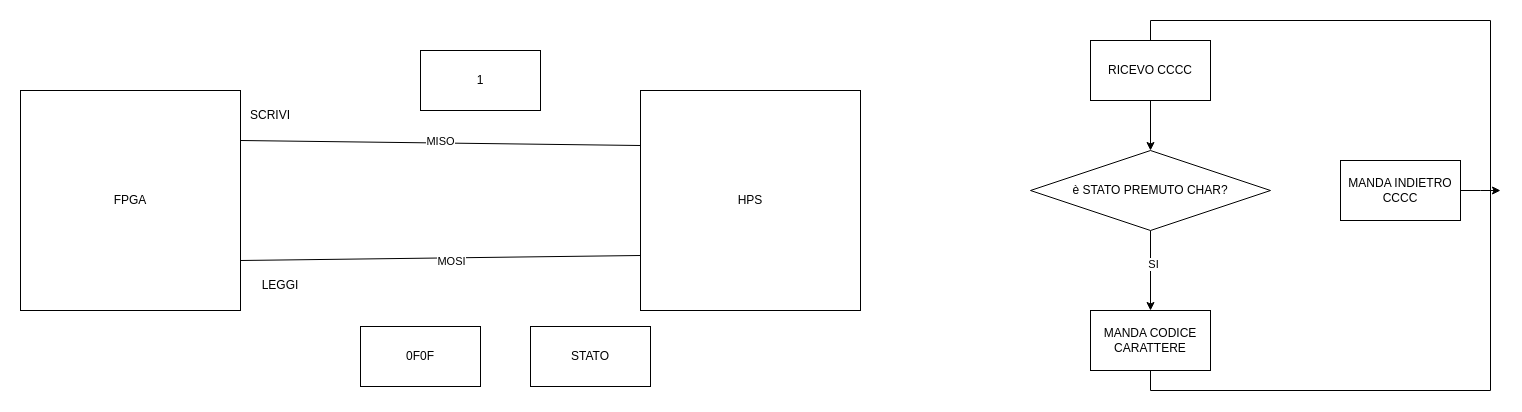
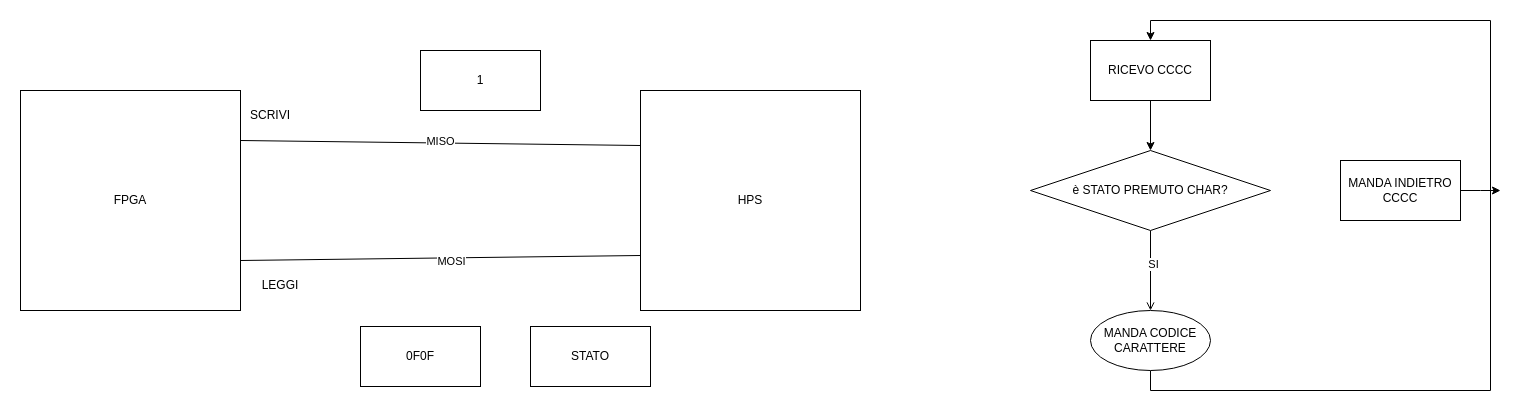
edge "RICEVO CCCC" -- "MANDA CODICE CARATTERE": arrowhead none -> classic
edge "è STATO PREMUTO CHAR?" -> "MANDA CODICE CARATTERE": arrowhead classic -> open
node "MANDA CODICE CARATTERE": shape rectangle -> ellipse
